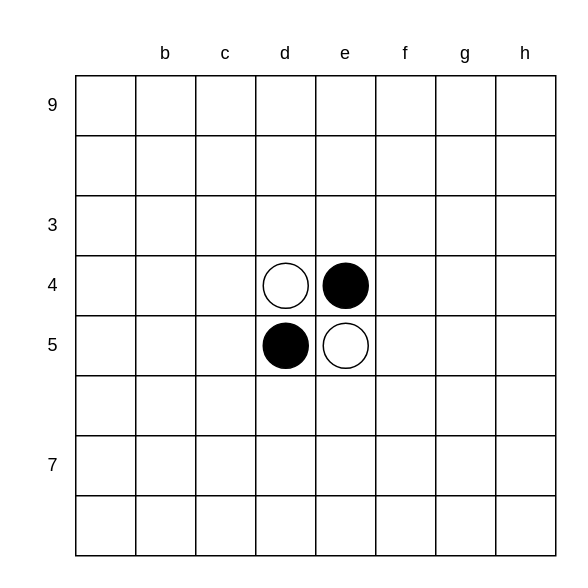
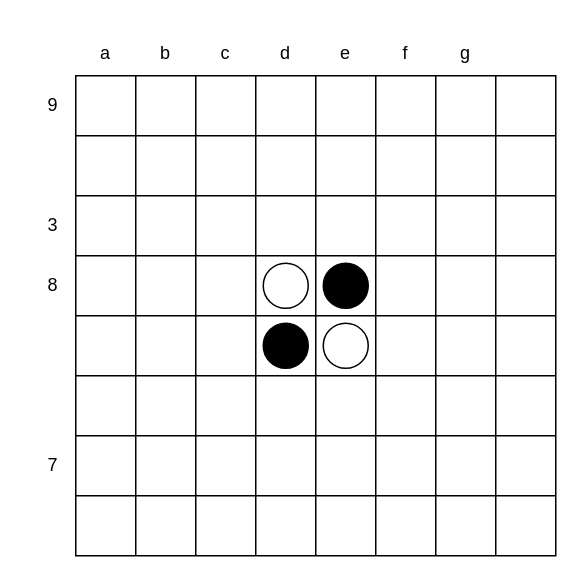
node "a": added
node "h": removed
node "4": label "4" -> "8"
node "5": removed
